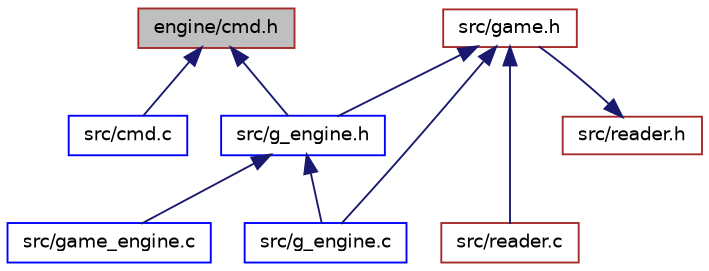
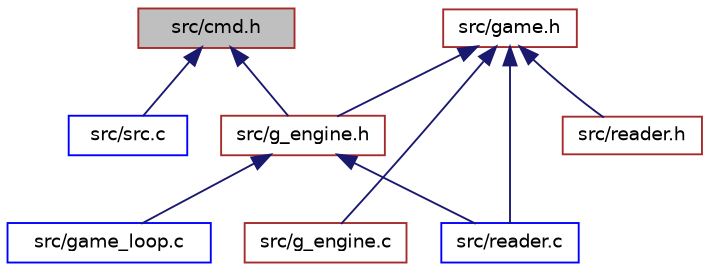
node "engine/cmd.h": label "engine/cmd.h" -> "src/cmd.h"
edge "src/game.h" -> "src/reader.h": reversed
node "src/cmd.c": label "src/cmd.c" -> "src/src.c"
node "src/g_engine.h": color blue -> brown
edge "src/g_engine.c" -> "src/g_engine.h": now "src/reader.c" -> "src/g_engine.h"
node "src/game_engine.c": label "src/game_engine.c" -> "src/game_loop.c"
node "src/g_engine.c": color blue -> brown
node "src/reader.c": color brown -> blue
